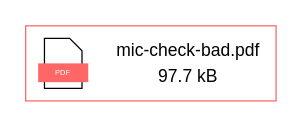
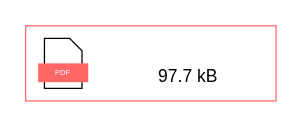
node "mic-check-bad.pdf": removed
